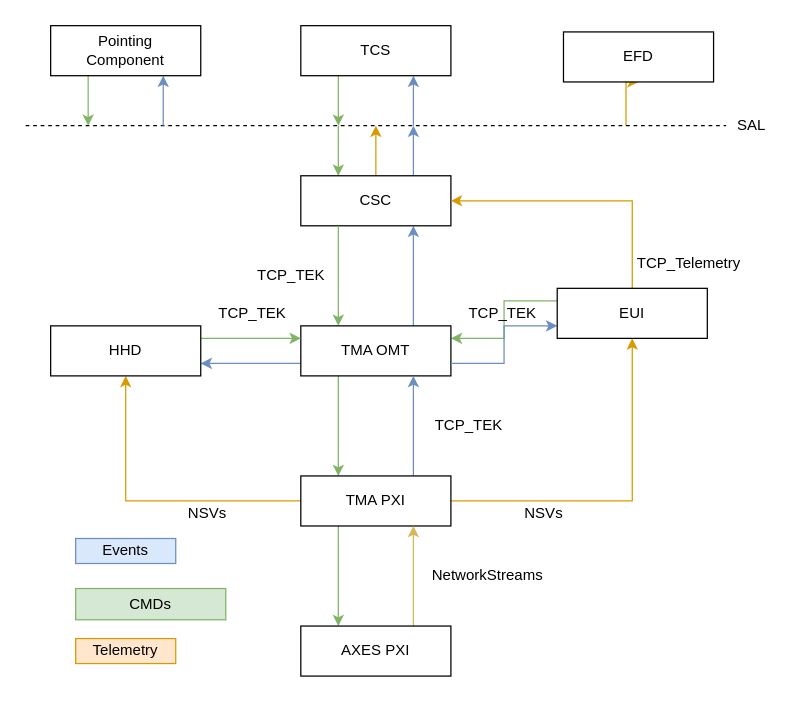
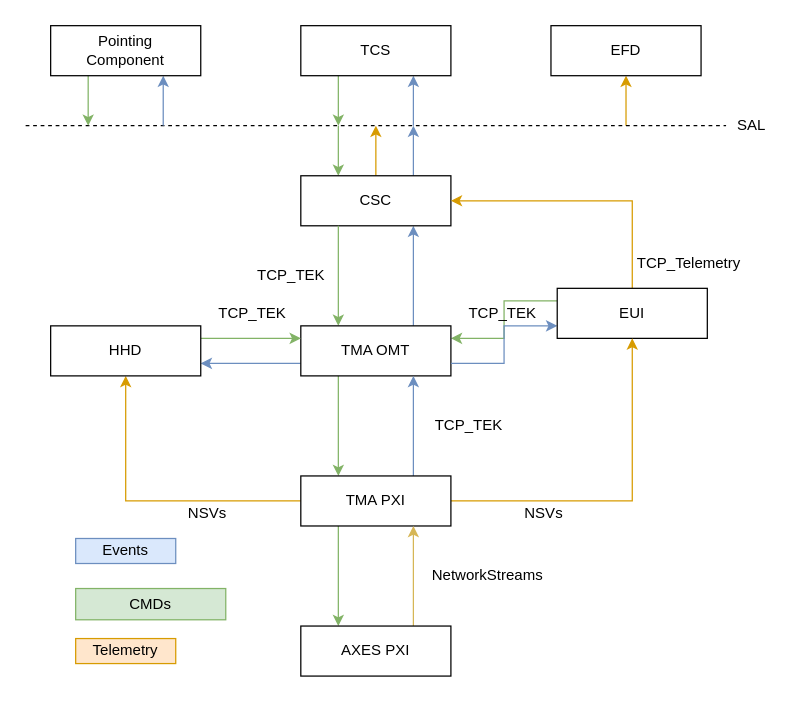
node "EFD": moved (638, 57) -> (626, 51)
